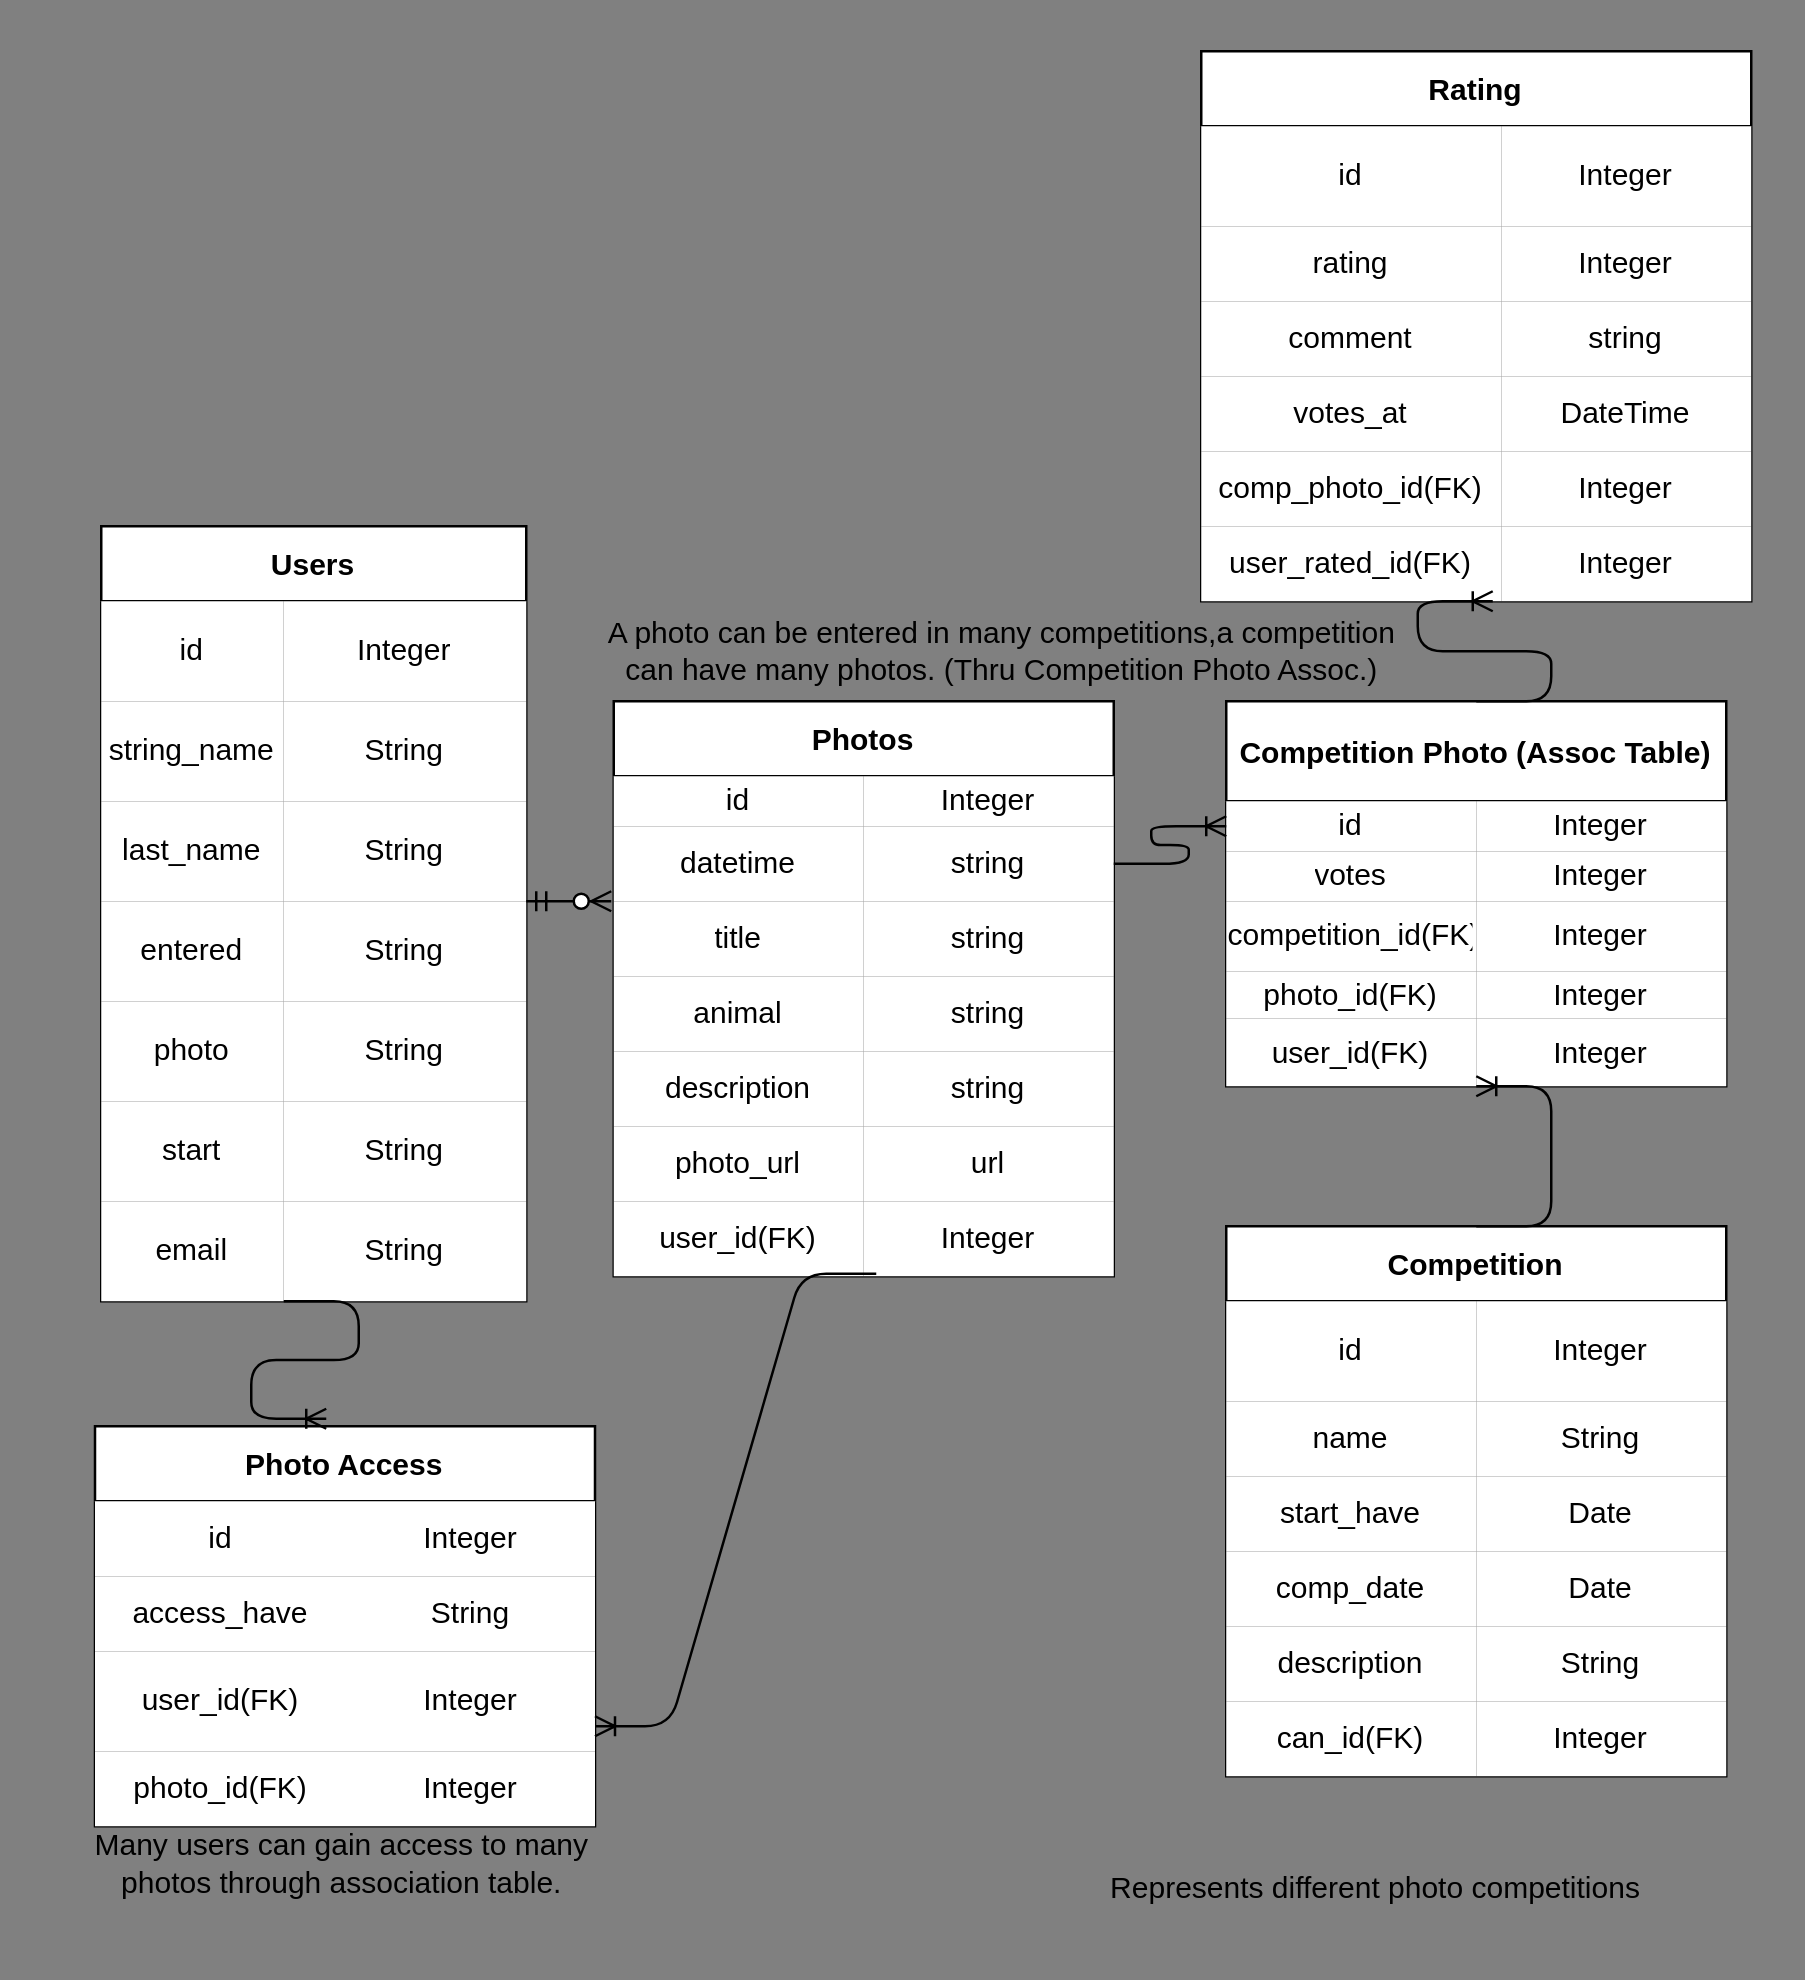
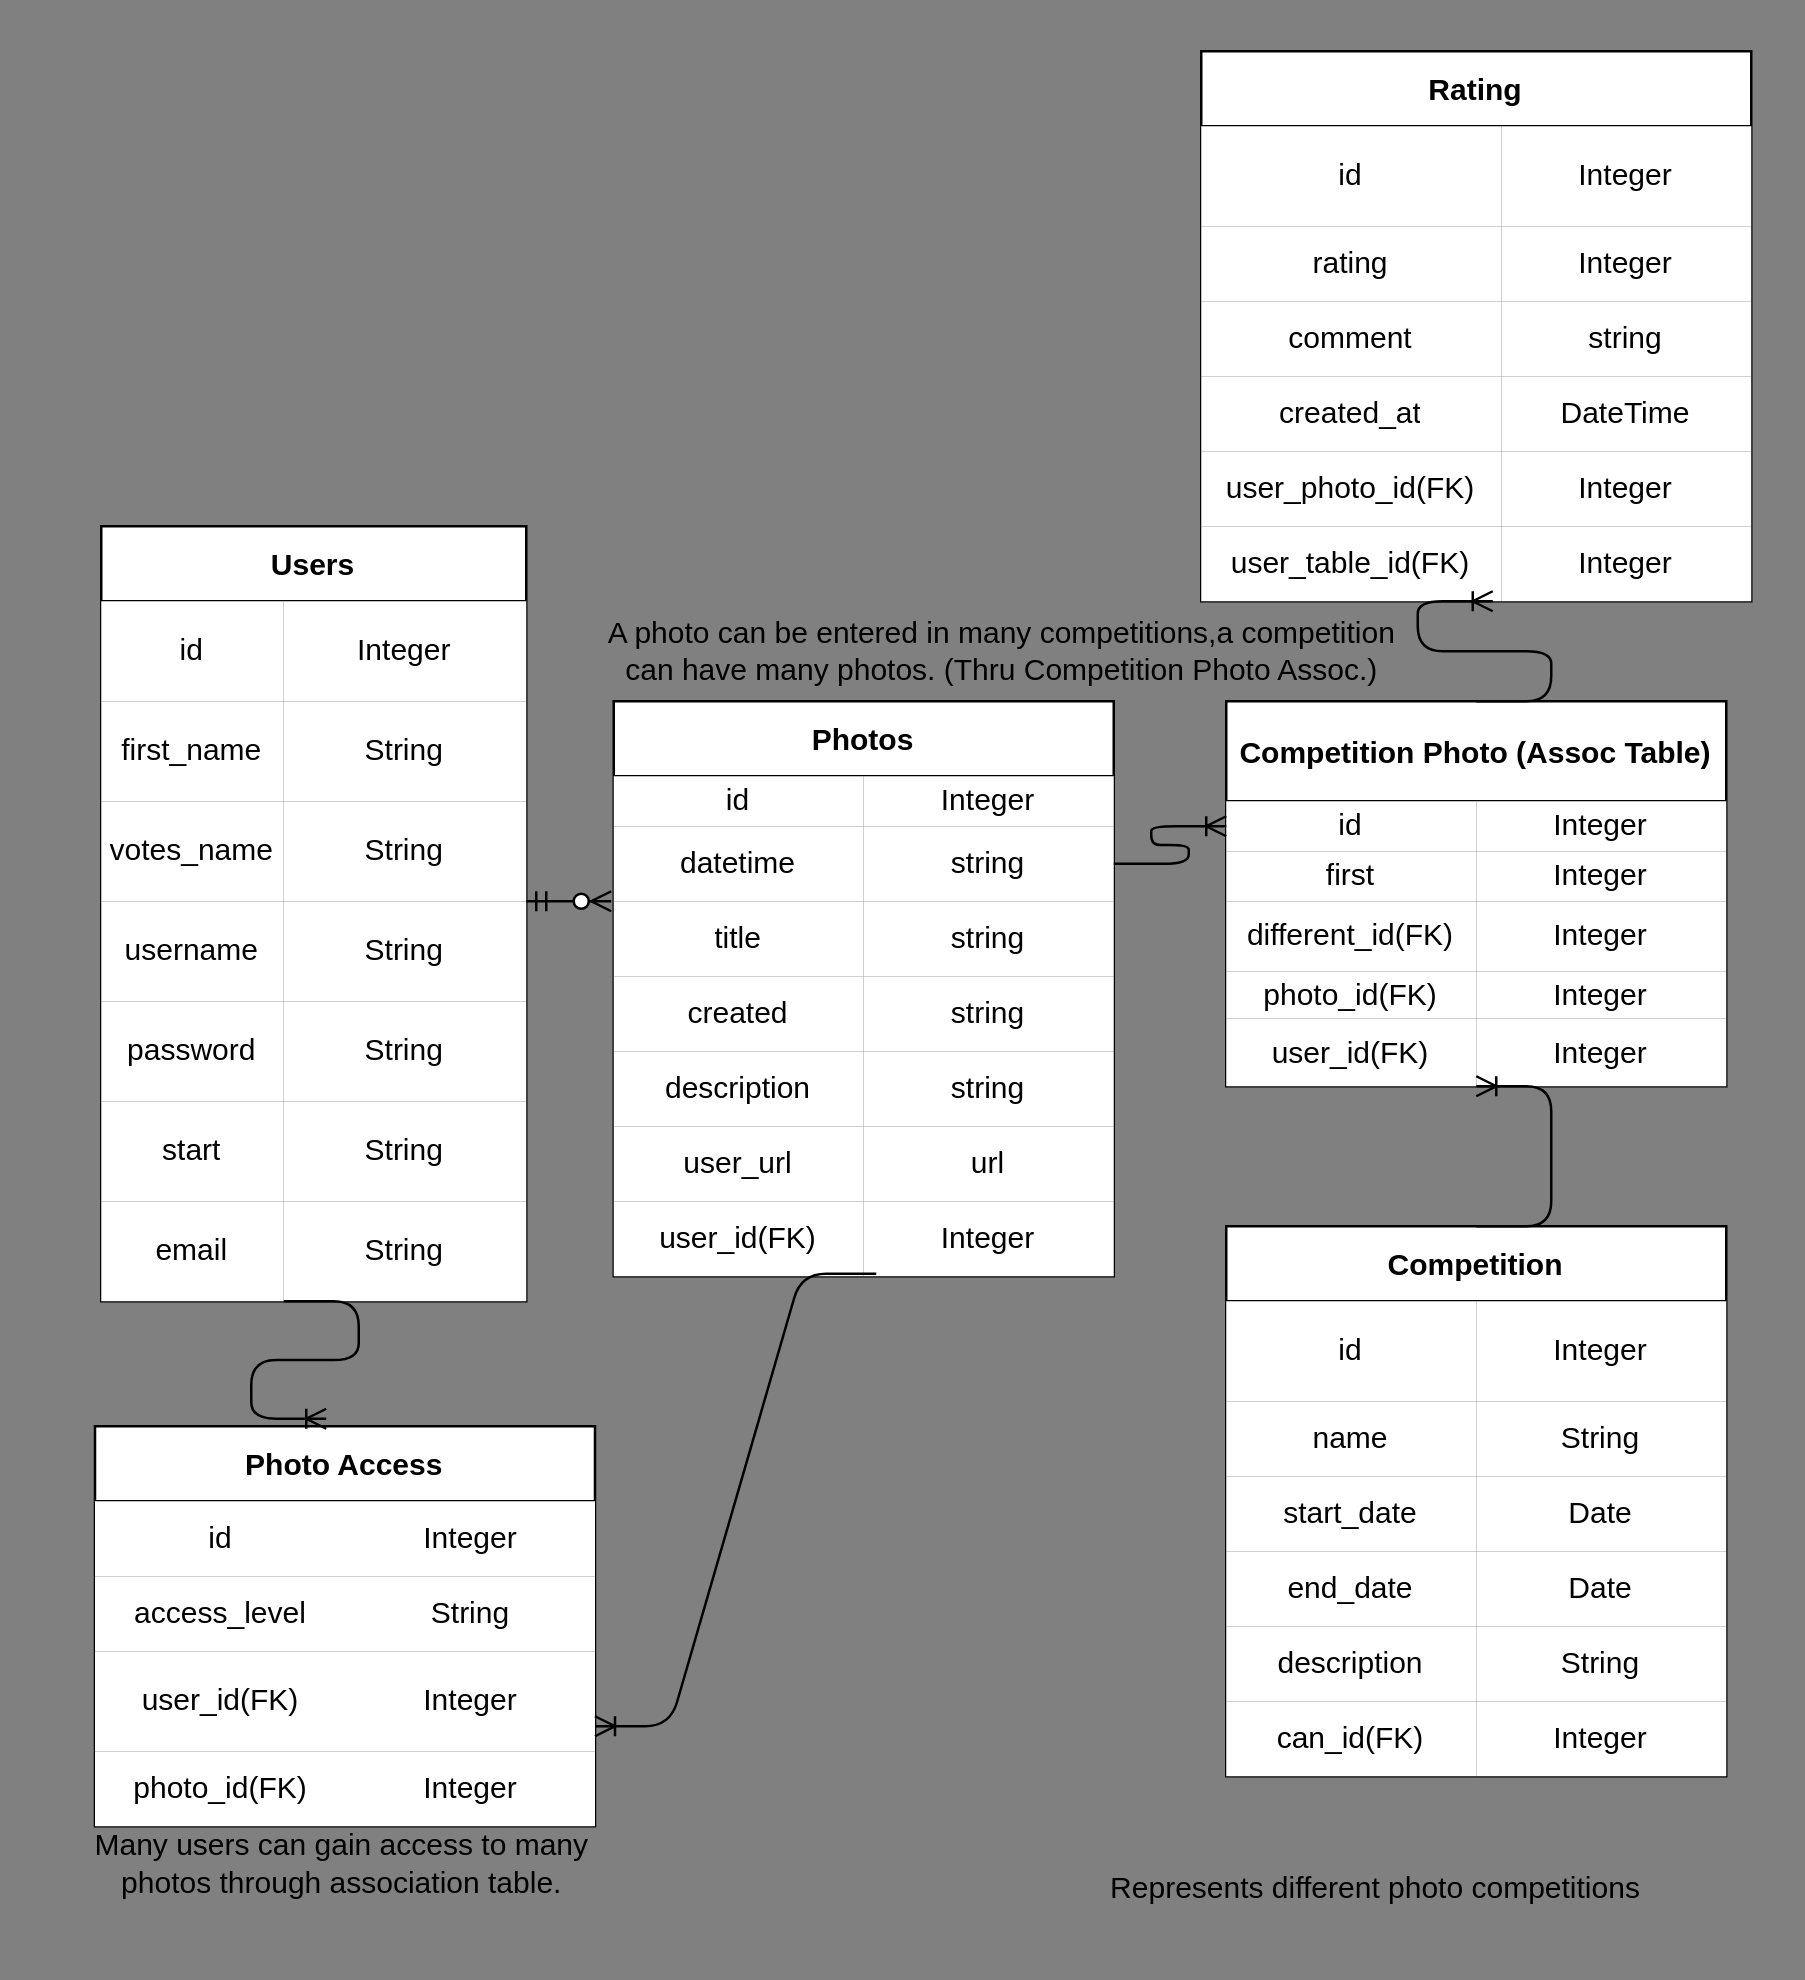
node "votes_at": label "votes_at" -> "created_at"
node "comp_photo_id(FK)": label "comp_photo_id(FK)" -> "user_photo_id(FK)"
node "user_rated_id(FK)": label "user_rated_id(FK)" -> "user_table_id(FK)"
node "string_name": label "string_name" -> "first_name"
node "last_name": label "last_name" -> "votes_name"
node "votes": label "votes" -> "first"
node "competition_id(FK)": label "competition_id(FK)" -> "different_id(FK)"
node "entered": label "entered" -> "username"
node "animal": label "animal" -> "created"
node "photo": label "photo" -> "password"
node "photo_url": label "photo_url" -> "user_url"
node "start_have": label "start_have" -> "start_date"
node "comp_date": label "comp_date" -> "end_date"
node "access_have": label "access_have" -> "access_level"
